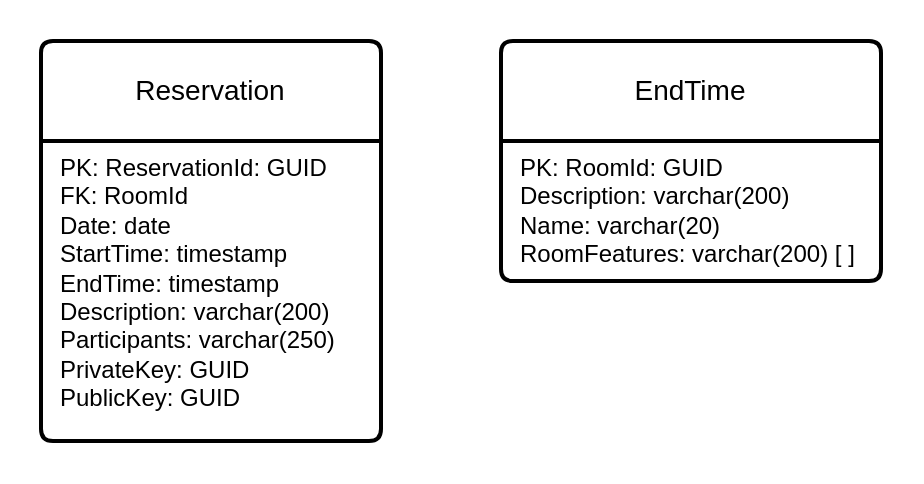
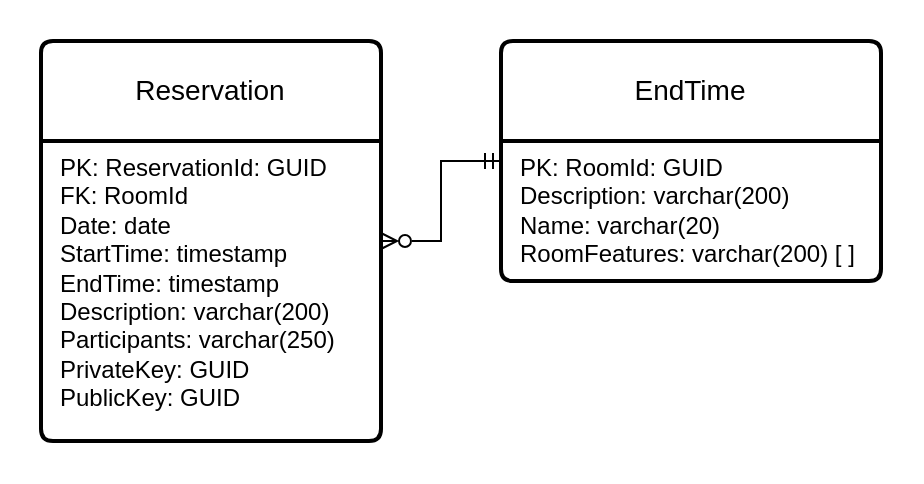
edge "EndTime" -- "Reservation": added
